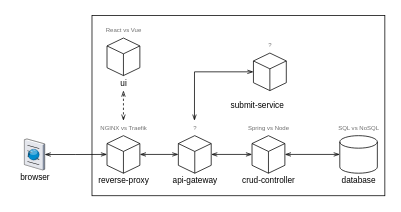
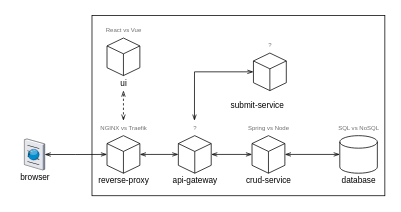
node "crud-controller": label "crud-controller" -> "crud-service"
